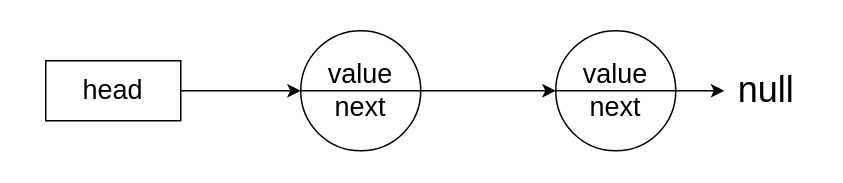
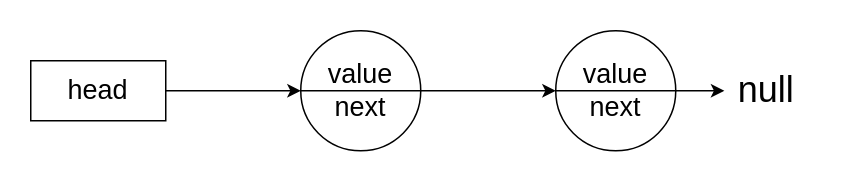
node "head": moved (113, 91) -> (98, 91)
